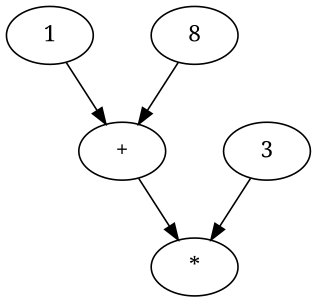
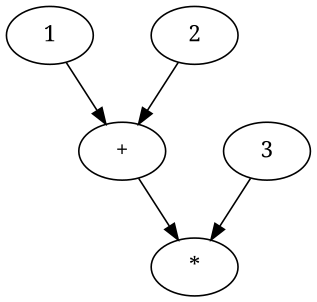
node "8": label "8" -> "2"
